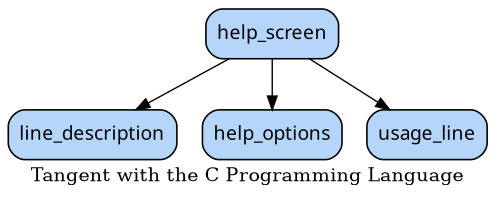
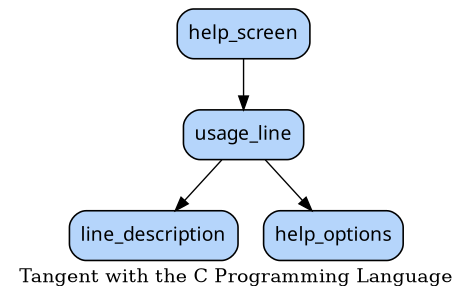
edge "help_screen" -> "help_options": now "usage_line" -> "help_options"
edge "help_screen" -> "line_description": now "usage_line" -> "line_description"
